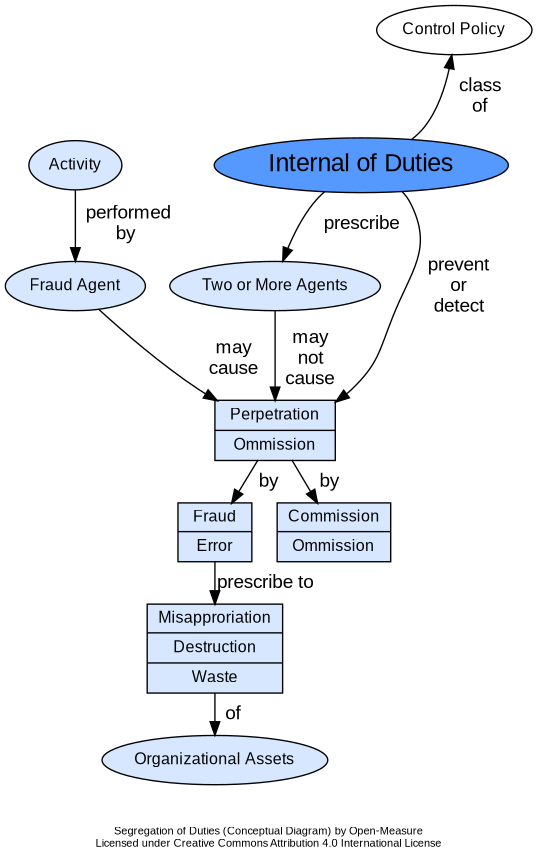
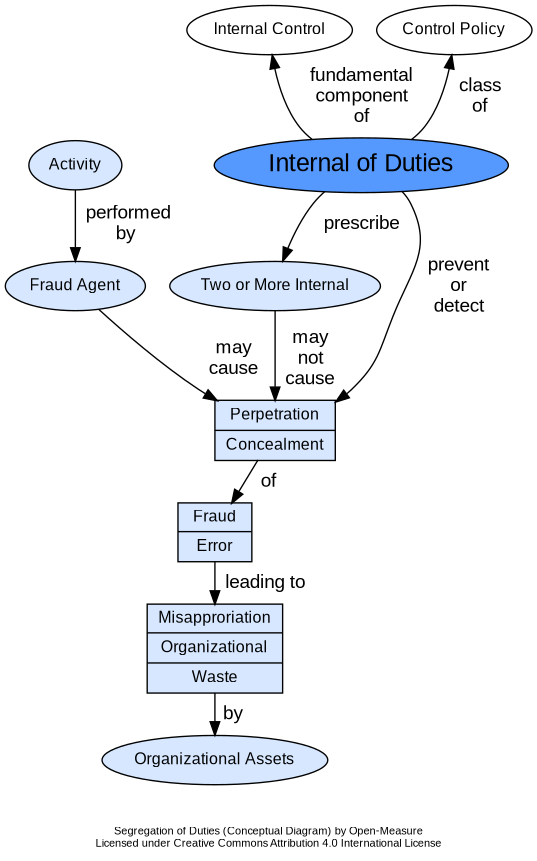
node "Internal Control": added
node "Two or More Agents": label "Two or More Agents" -> "Two or More Internal"
node "Perpetration": text "Ommission" -> "Concealment"
edge "Perpetration" -> "Fraud": label "  by  " -> "  of  "
node "Commission": removed
edge "Fraud" -> "Misapproriation": label "  prescribe to  " -> "  leading to  "
node "Misapproriation": text "Destruction" -> "Organizational"
edge "Misapproriation" -> "Organizational Assets": label "  of  " -> "  by  "
